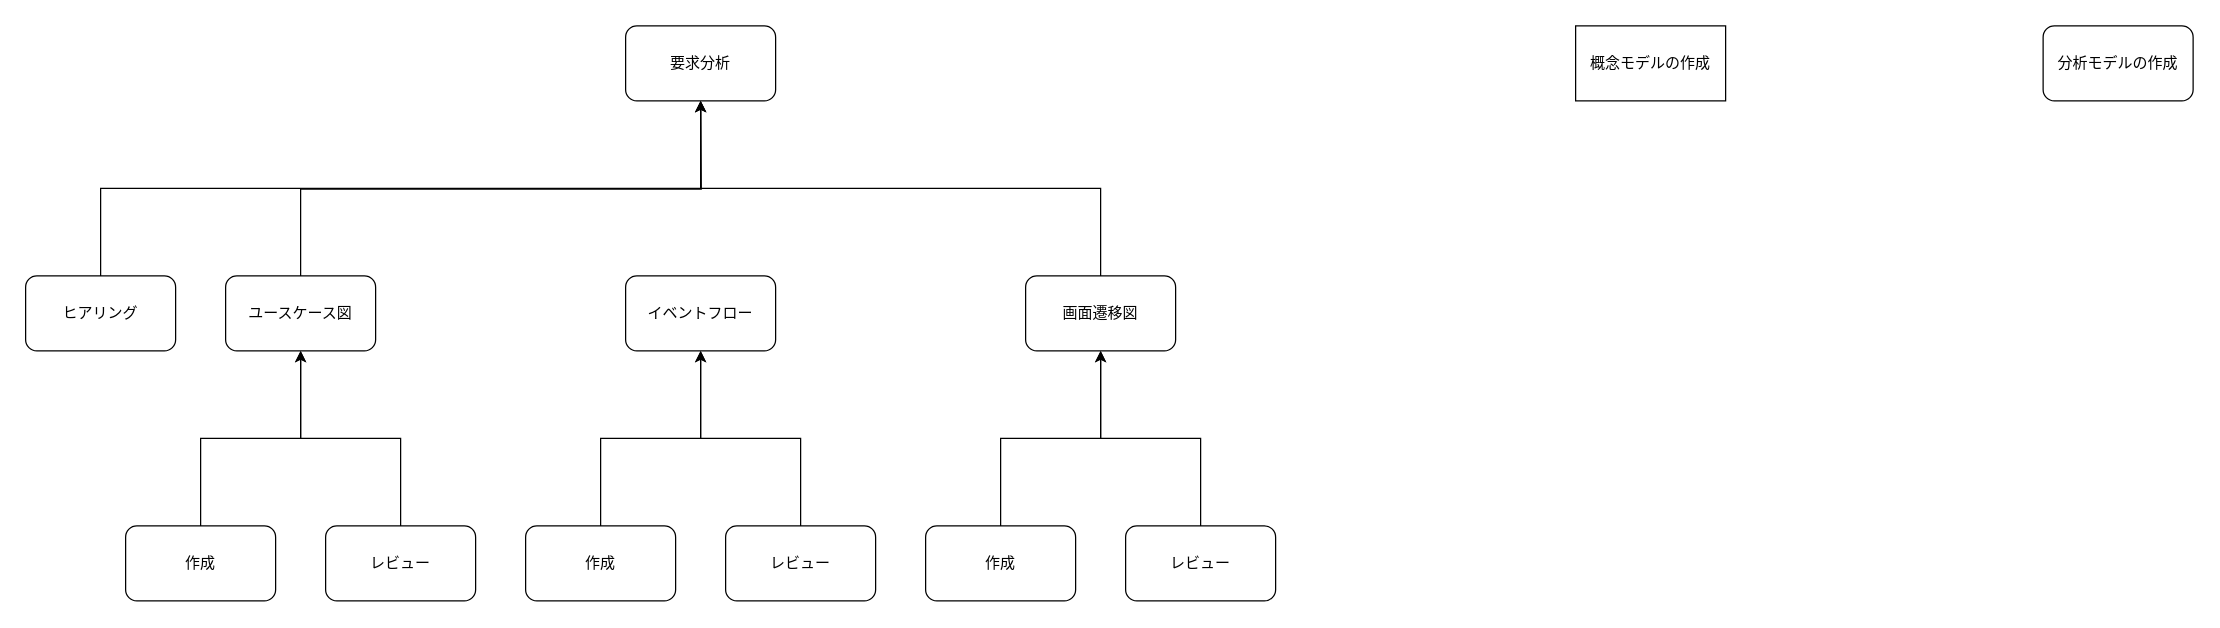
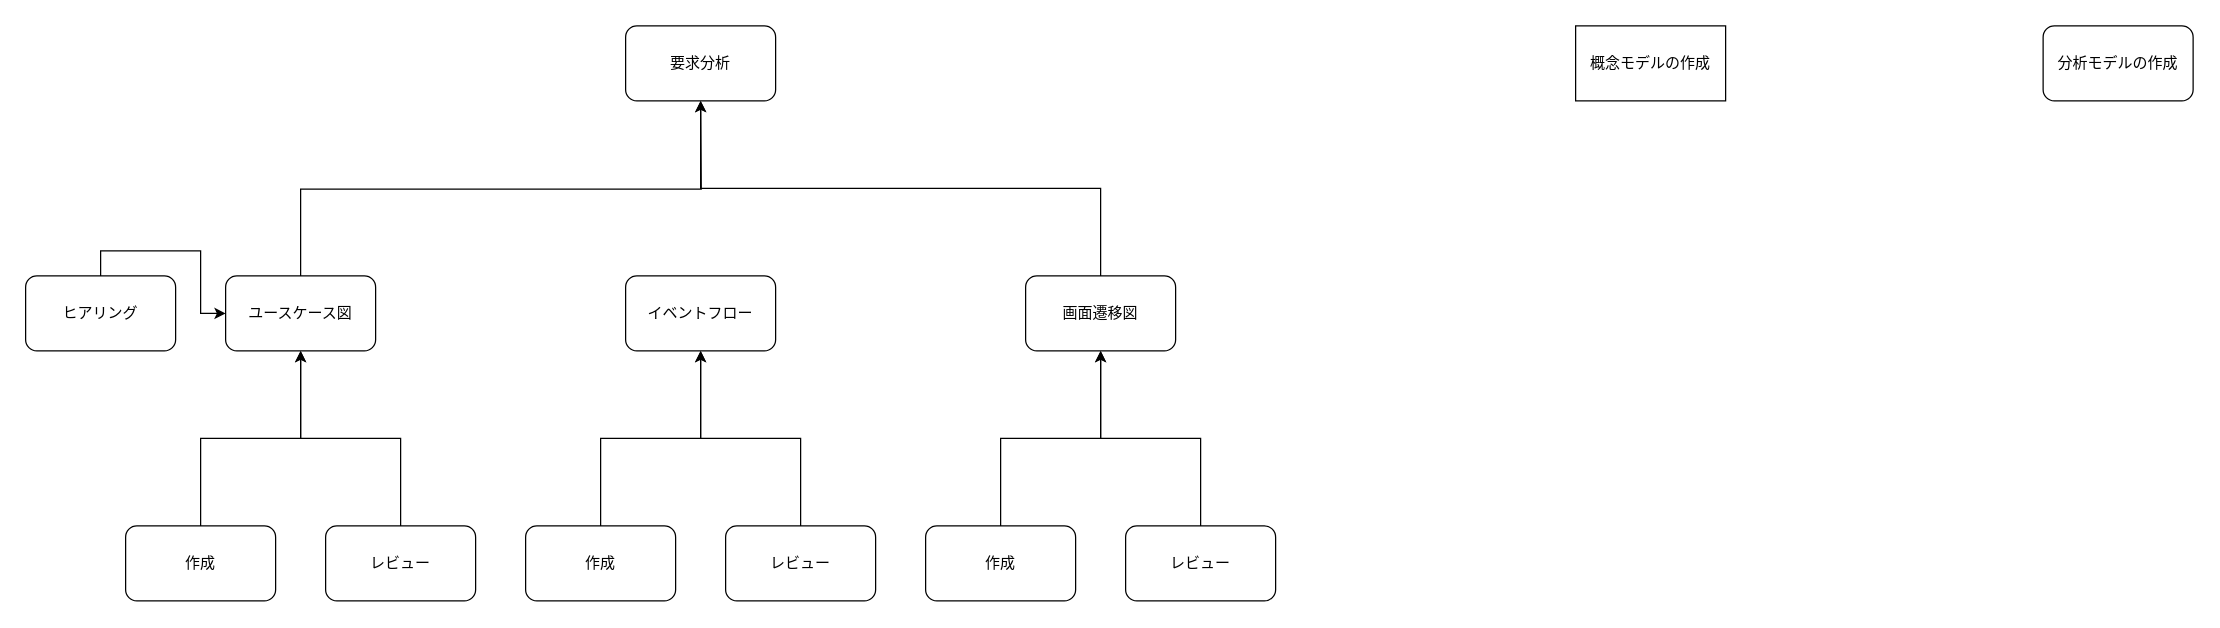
edge "ヒアリング" -> "要求分析": now "ヒアリング" -> "ユースケース図"
